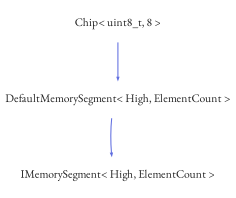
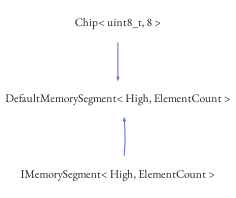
edge "DefaultMemorySegment< High, ElementCount >" -> "IMemorySegment< High, ElementCount >": reversed
